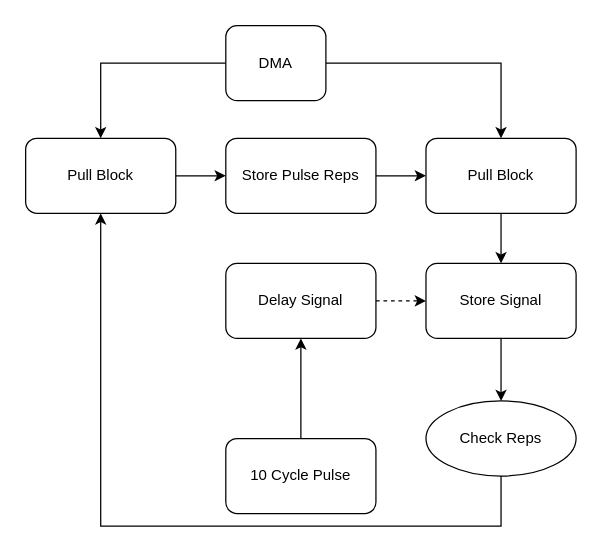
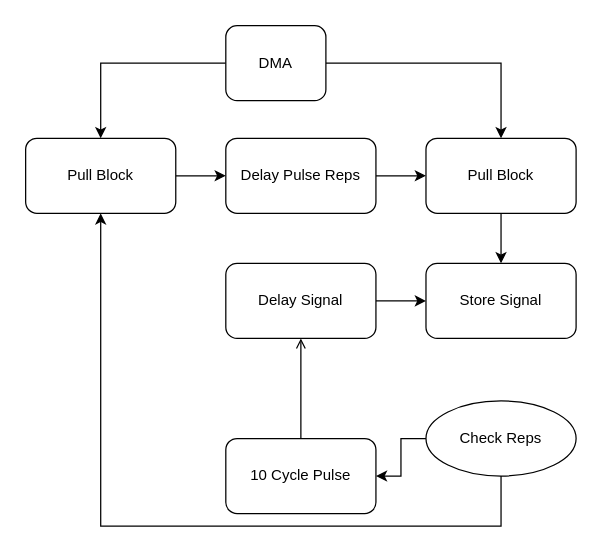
node "Store Pulse Reps": label "Store Pulse Reps" -> "Delay Pulse Reps"
edge "Delay Signal" -> "Store Signal": style dashed -> solid
edge "10 Cycle Pulse" -> "Delay Signal": arrowhead classic -> open
edge "Store Signal" -> "Check Reps": removed
edge "Check Reps" -> "10 Cycle Pulse": added
